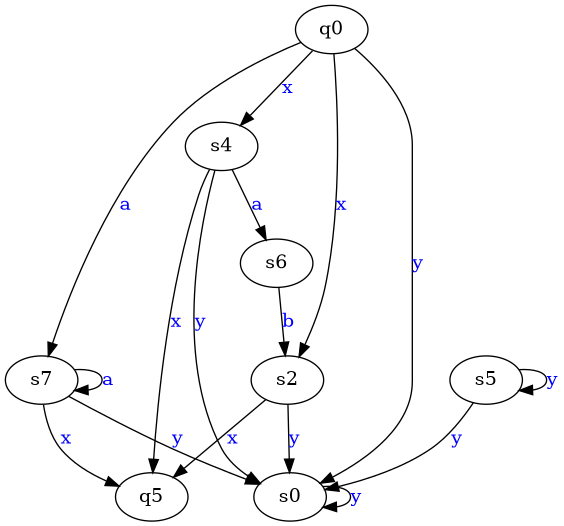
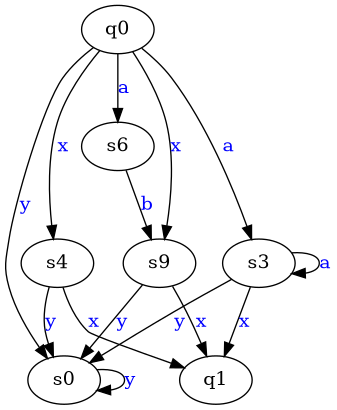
edge "s4" -> "s6": now "q0" -> "s6"
node "s7": label "s7" -> "s3"
node "s2": label "s2" -> "s9"
node "s5": removed
node "q5": label "q5" -> "q1"
